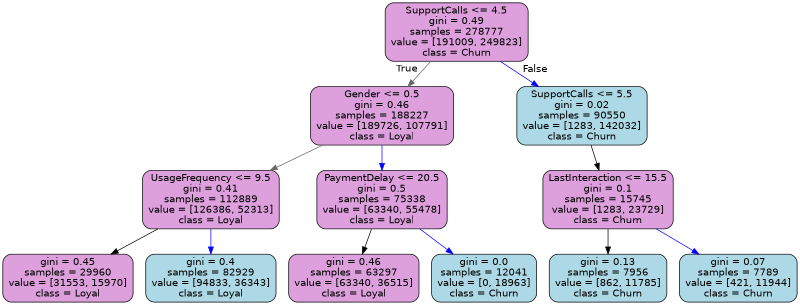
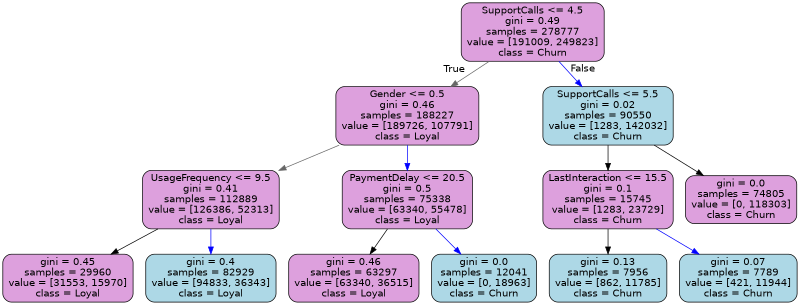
node "gini = 0.0 samples = 74805 value = [0, 118303] class = Churn": added
